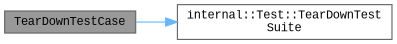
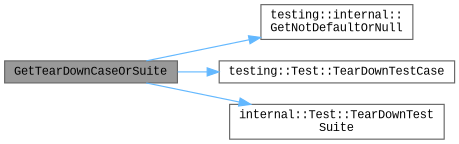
node "TearDownTestCase": label "TearDownTestCase" -> "GetTearDownCaseOrSuite"
node "testing::internal:: GetNotDefaultOrNull": added
node "testing::Test::TearDownTestCase": added
